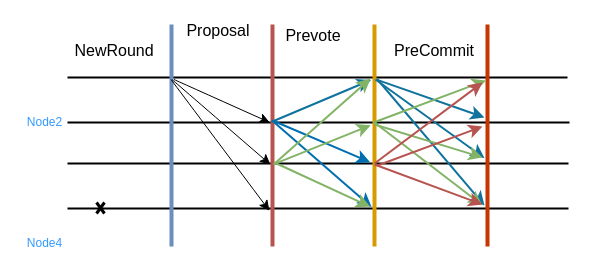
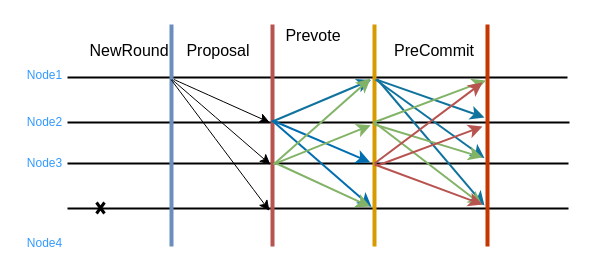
node "Proposal": moved (219, 31) -> (219, 51)
node "NewRound": moved (115, 51) -> (130, 51)
node "Node1": added
node "Node3": added
